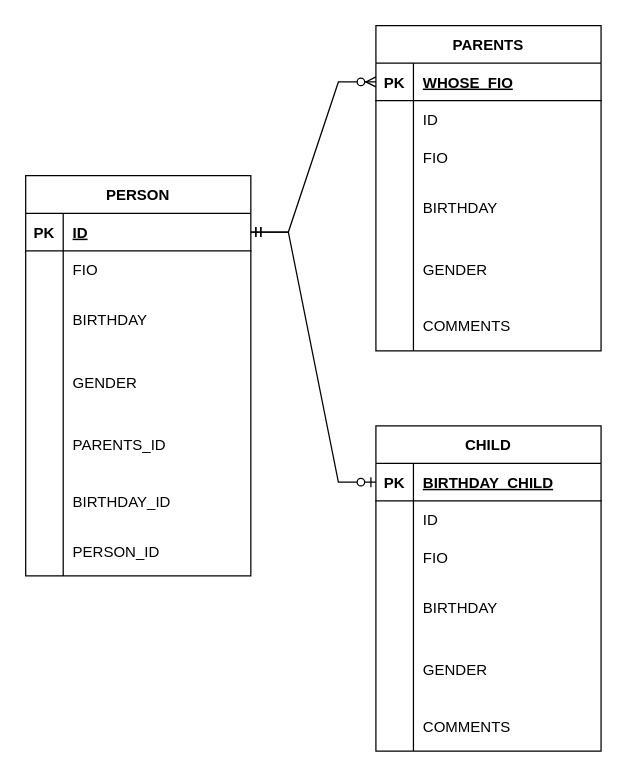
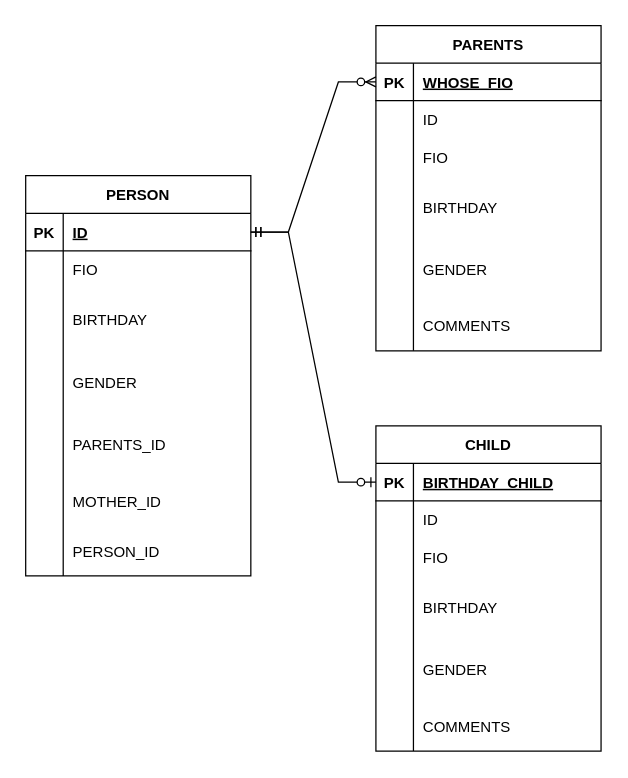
node "BIRTHDAY_ID": label "BIRTHDAY_ID" -> "MOTHER_ID"
